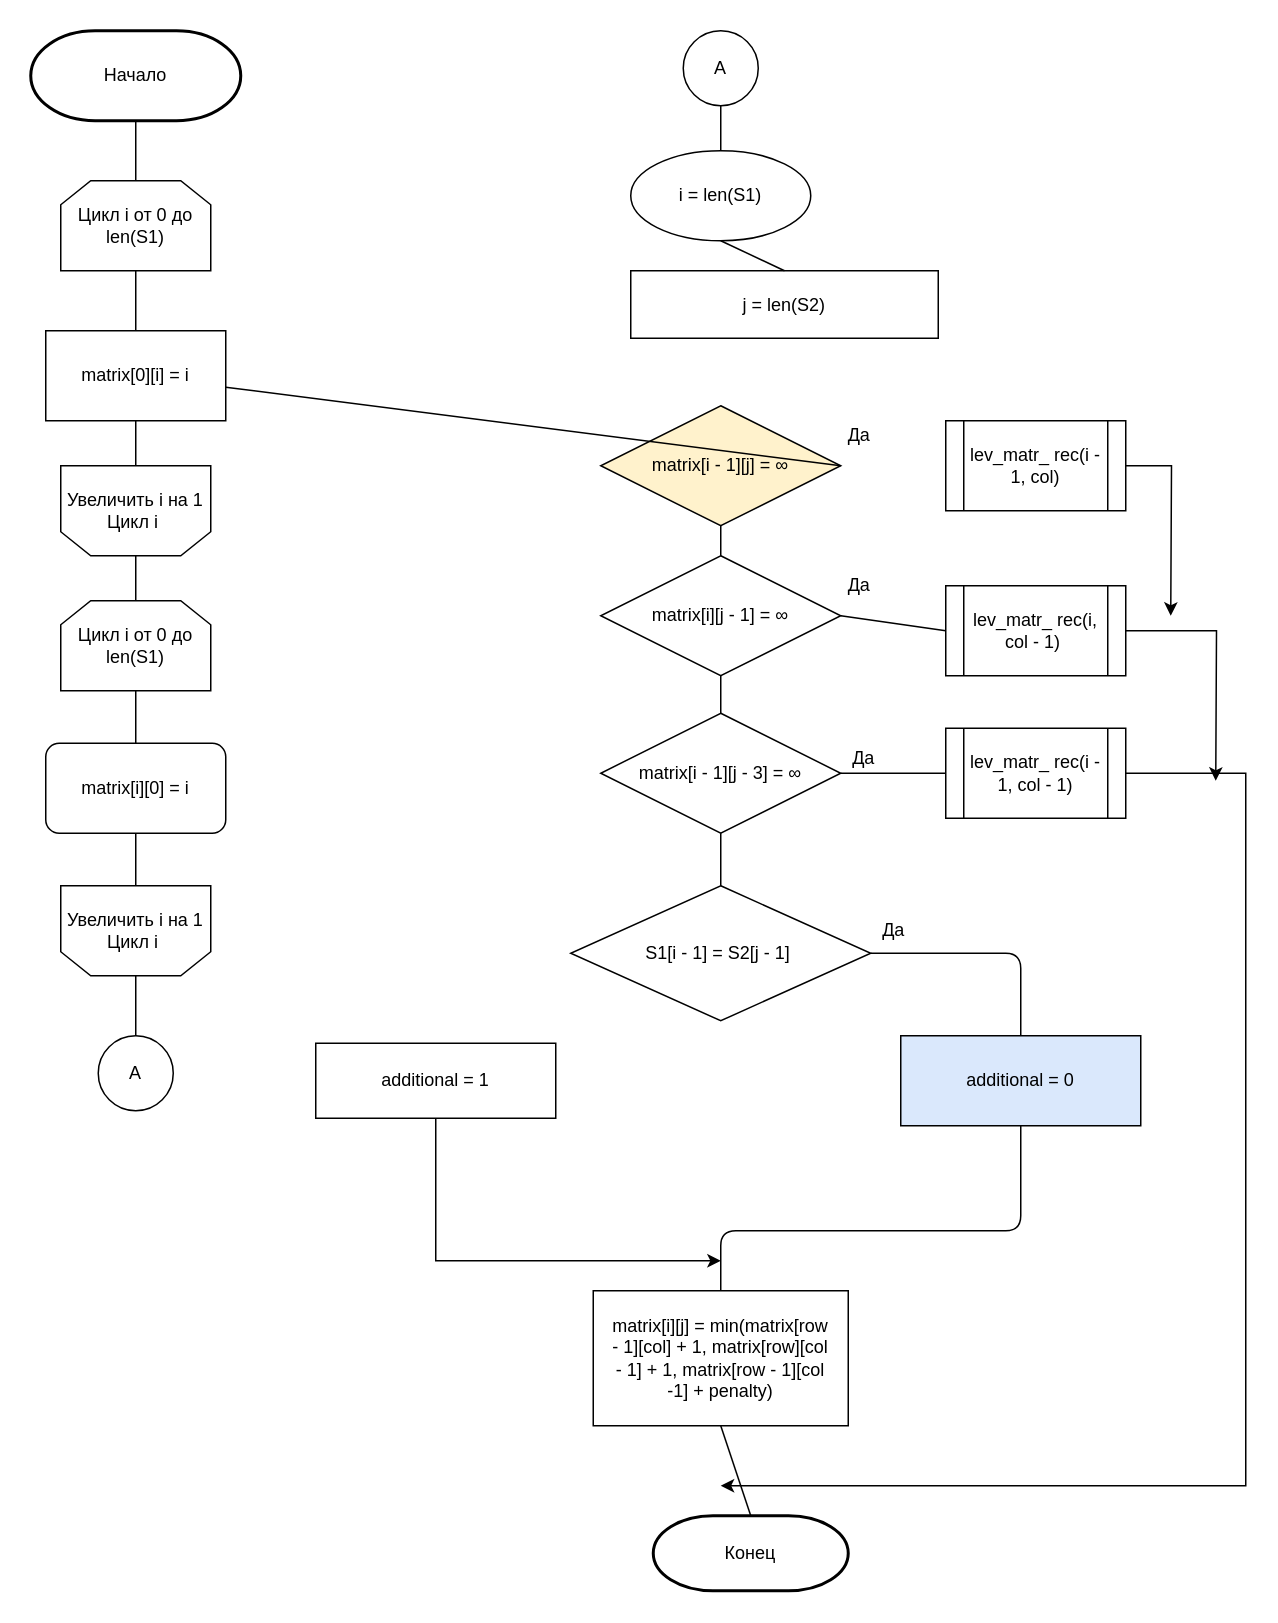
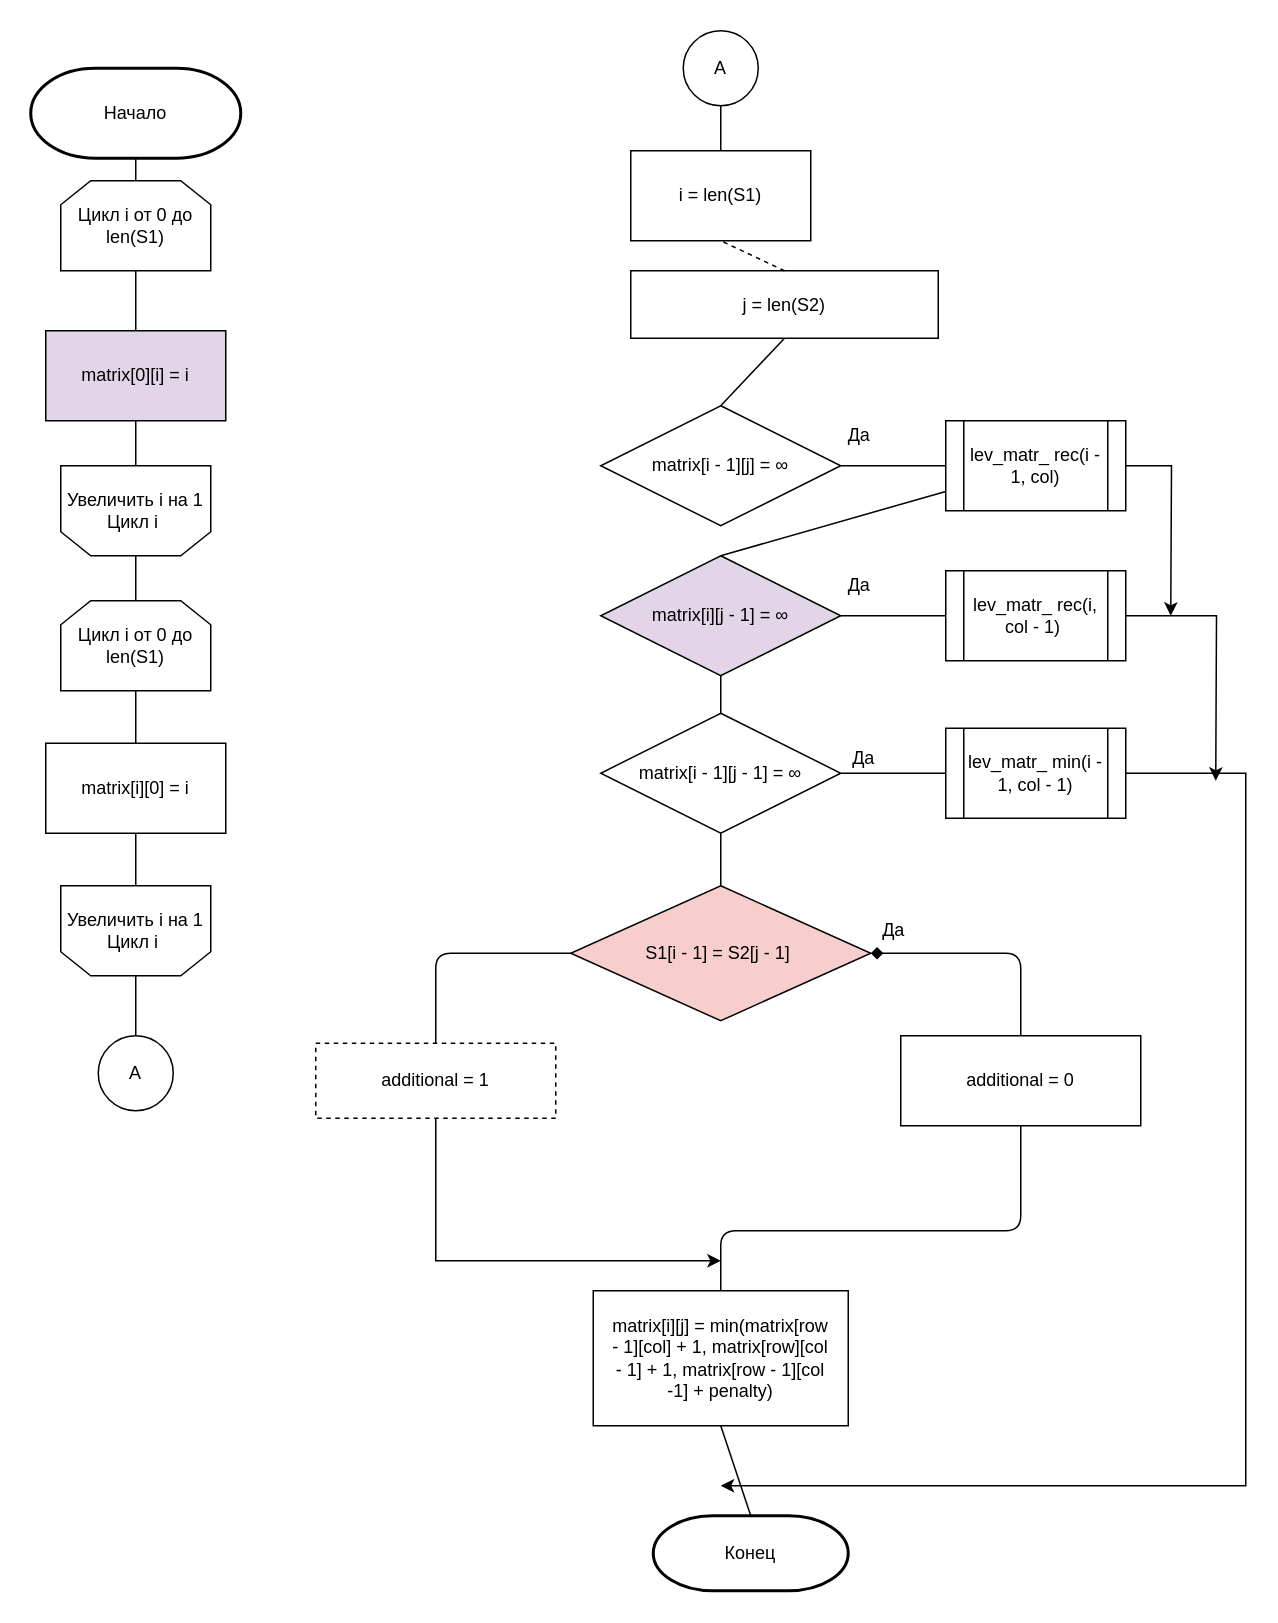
node "Начало": moved (136, 76) -> (136, 113)
node "i = len(S1)": shape ellipse -> rectangle
edge "i = len(S1)" -- "j = len(S2)": style solid -> dashed
edge "j = len(S2)" -- "matrix[i - 1][j] = ∞": added
node "matrix[0][i] = i": fillcolor #ffffff -> #e1d5e7
edge "matrix[0][i] = i" -- "matrix[i - 1][j] = ∞": now "lev_matr_ rec(i - 1, col)" -- "matrix[i - 1][j] = ∞"
node "matrix[i - 1][j] = ∞": fillcolor #fff2cc -> #ffffff
edge "matrix[i - 1][j] = ∞" -- "matrix[i][j - 1] = ∞": now "lev_matr_ rec(i - 1, col)" -- "matrix[i][j - 1] = ∞"
node "matrix[i][j - 1] = ∞": fillcolor #ffffff -> #e1d5e7
node "lev_matr_ rec(i, col - 1)": moved (1036, 631) -> (1036, 616)
node "matrix[i - 1][j - 3] = ∞": label "matrix[i - 1][j - 3] = ∞" -> "matrix[i - 1][j - 1] = ∞"
node "lev_matr_ rec(i - 1, col - 1)": label "lev_matr_ rec(i - 1, col - 1)" -> "lev_matr_ min(i - 1, col - 1)"
node "matrix[i][0] = i": shape rounded rectangle -> rectangle
edge "S1[i - 1] = S2[j - 1]" -- "additional = 1": added
node "S1[i - 1] = S2[j - 1]": fillcolor #ffffff -> #f8cecc
edge "S1[i - 1] = S2[j - 1]" -- "additional = 0": arrowhead none -> diamond
node "additional = 1": style solid -> dashed
node "additional = 0": fillcolor #dae8fc -> #ffffff
